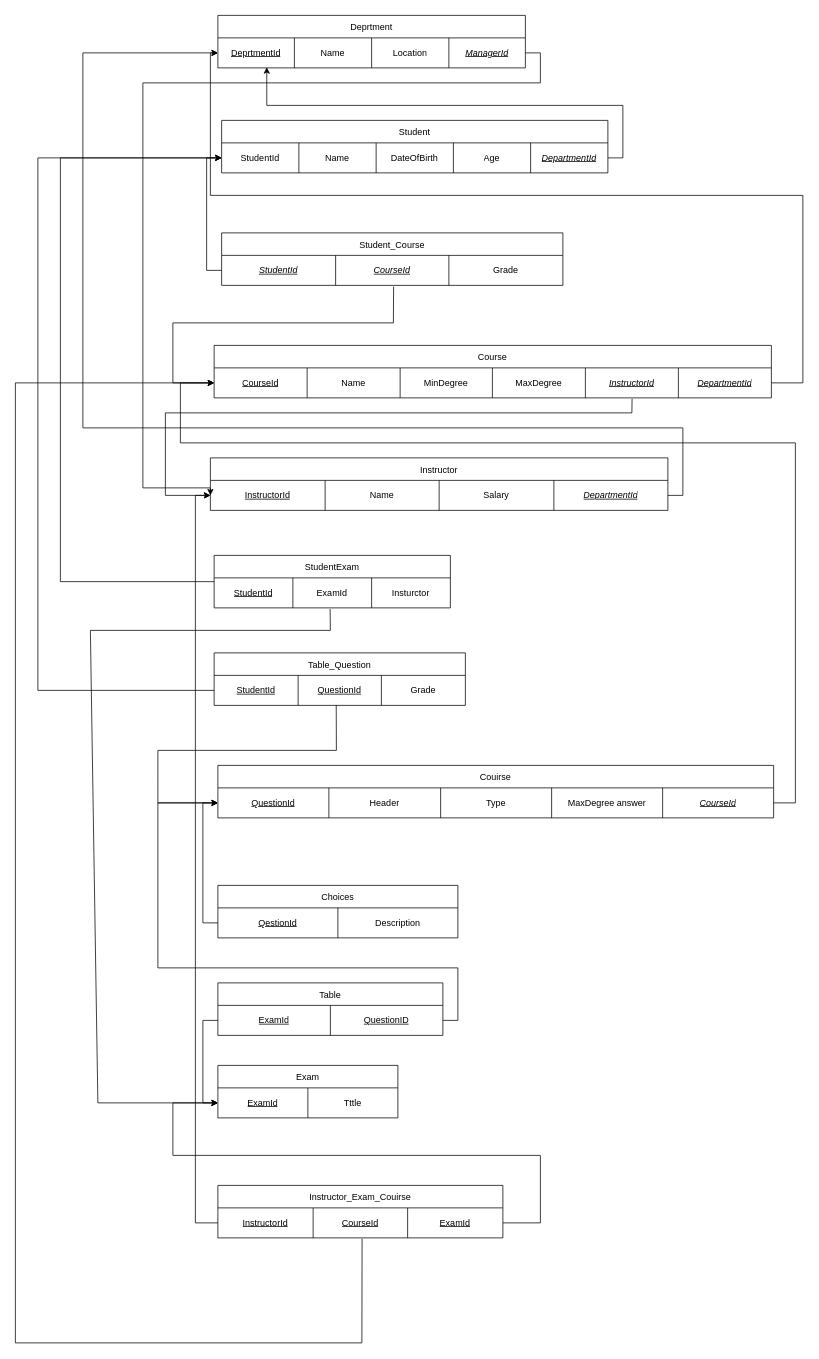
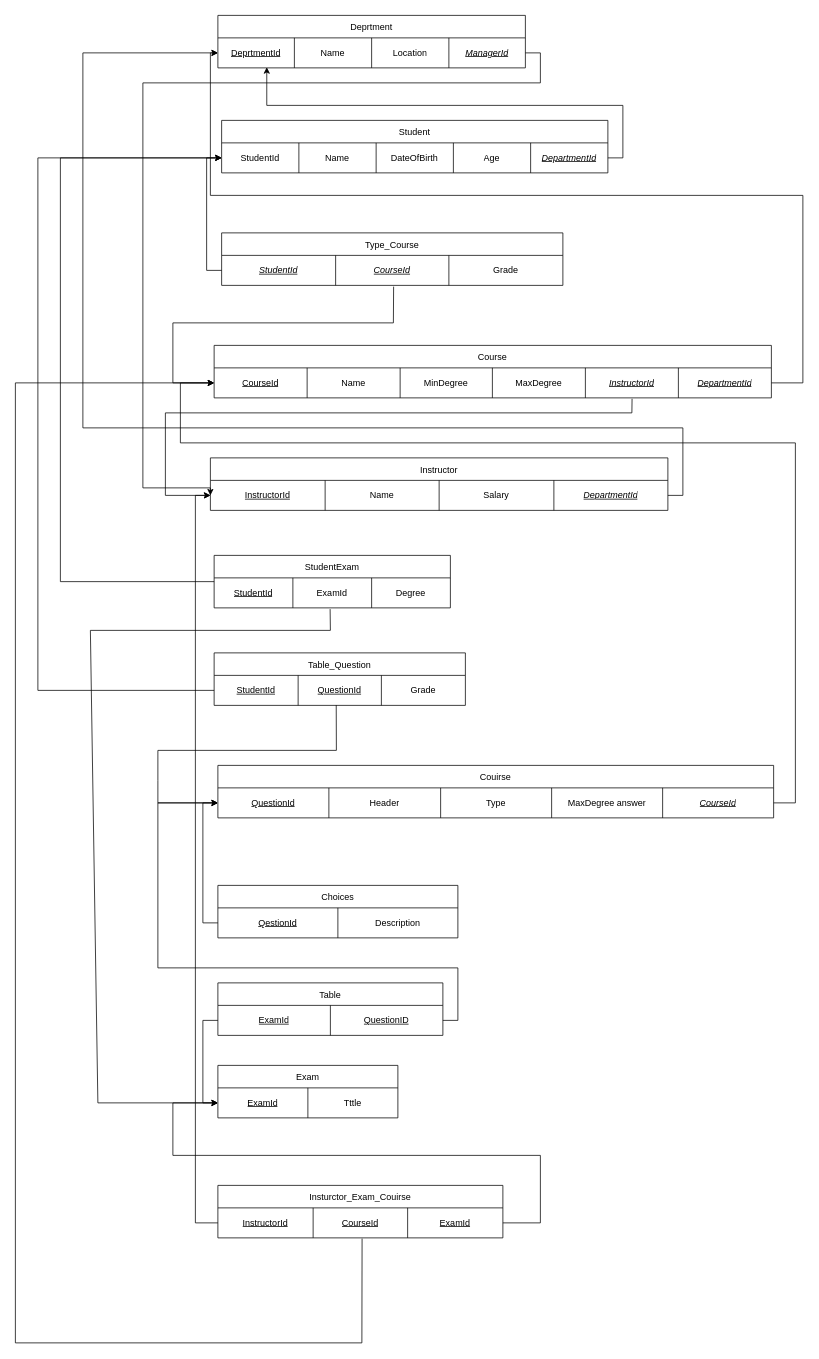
node "Student_Course": label "Student_Course" -> "Type_Course"
node "Insturctor": label "Insturctor" -> "Degree"
node "Instructor_Exam_Couirse": label "Instructor_Exam_Couirse" -> "Insturctor_Exam_Couirse"
